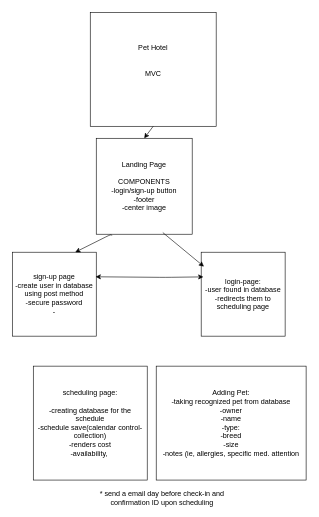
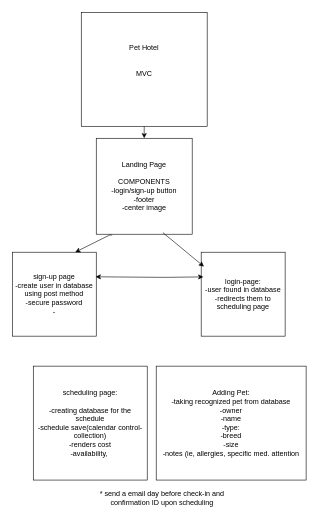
node "Pet Hotel MVC": moved (153, 69) -> (144, 69)
